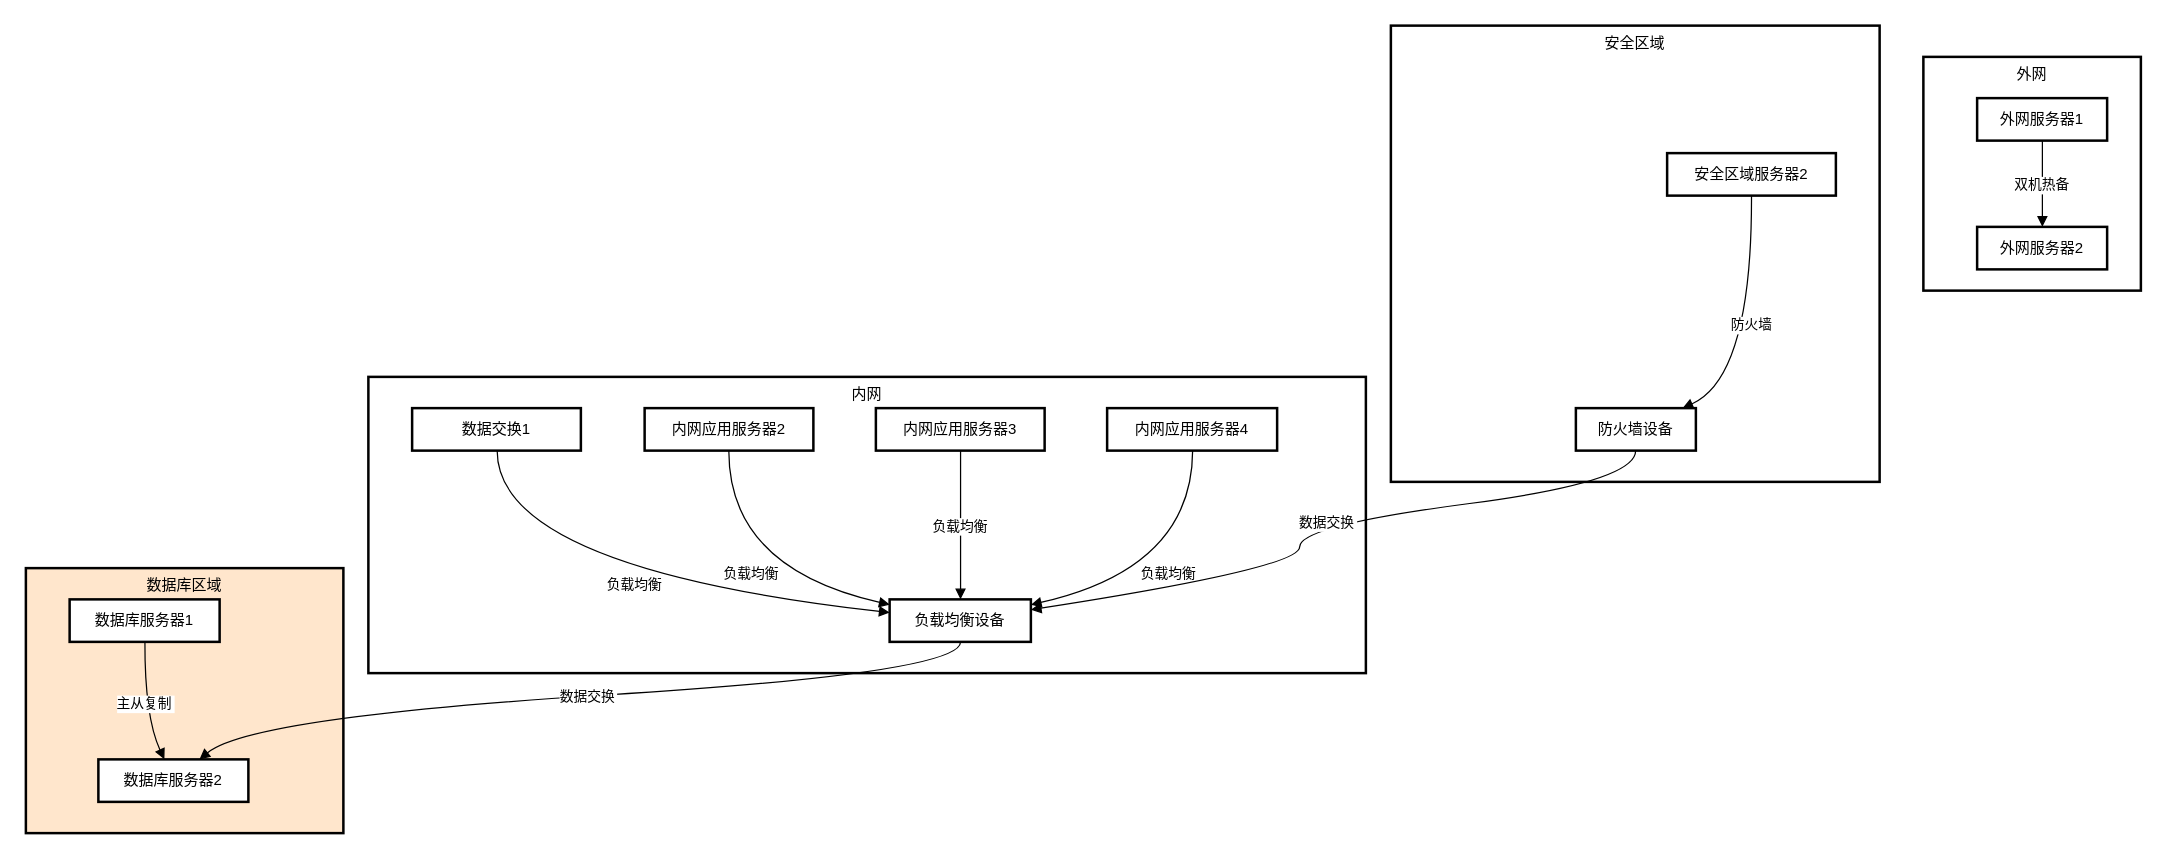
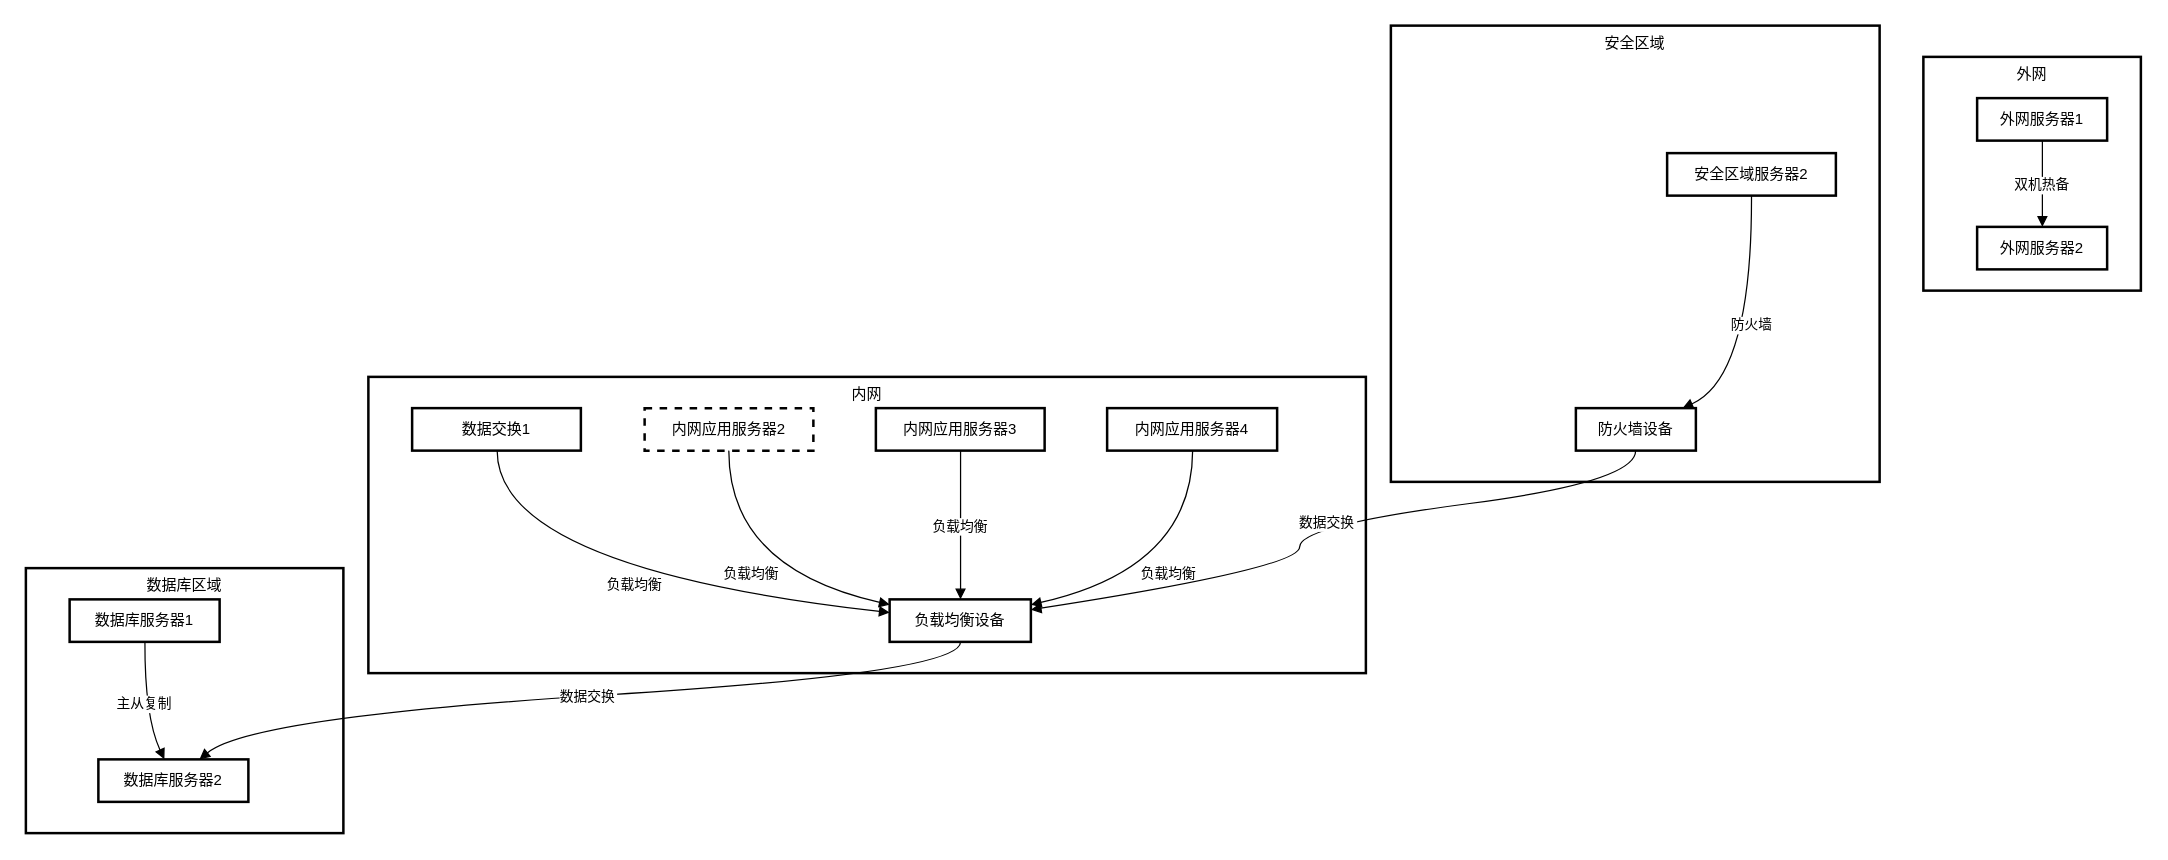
node "内网应用服务器2": style solid -> dashed
node "数据库区域": fillcolor #ffe6cc -> #ffffff
